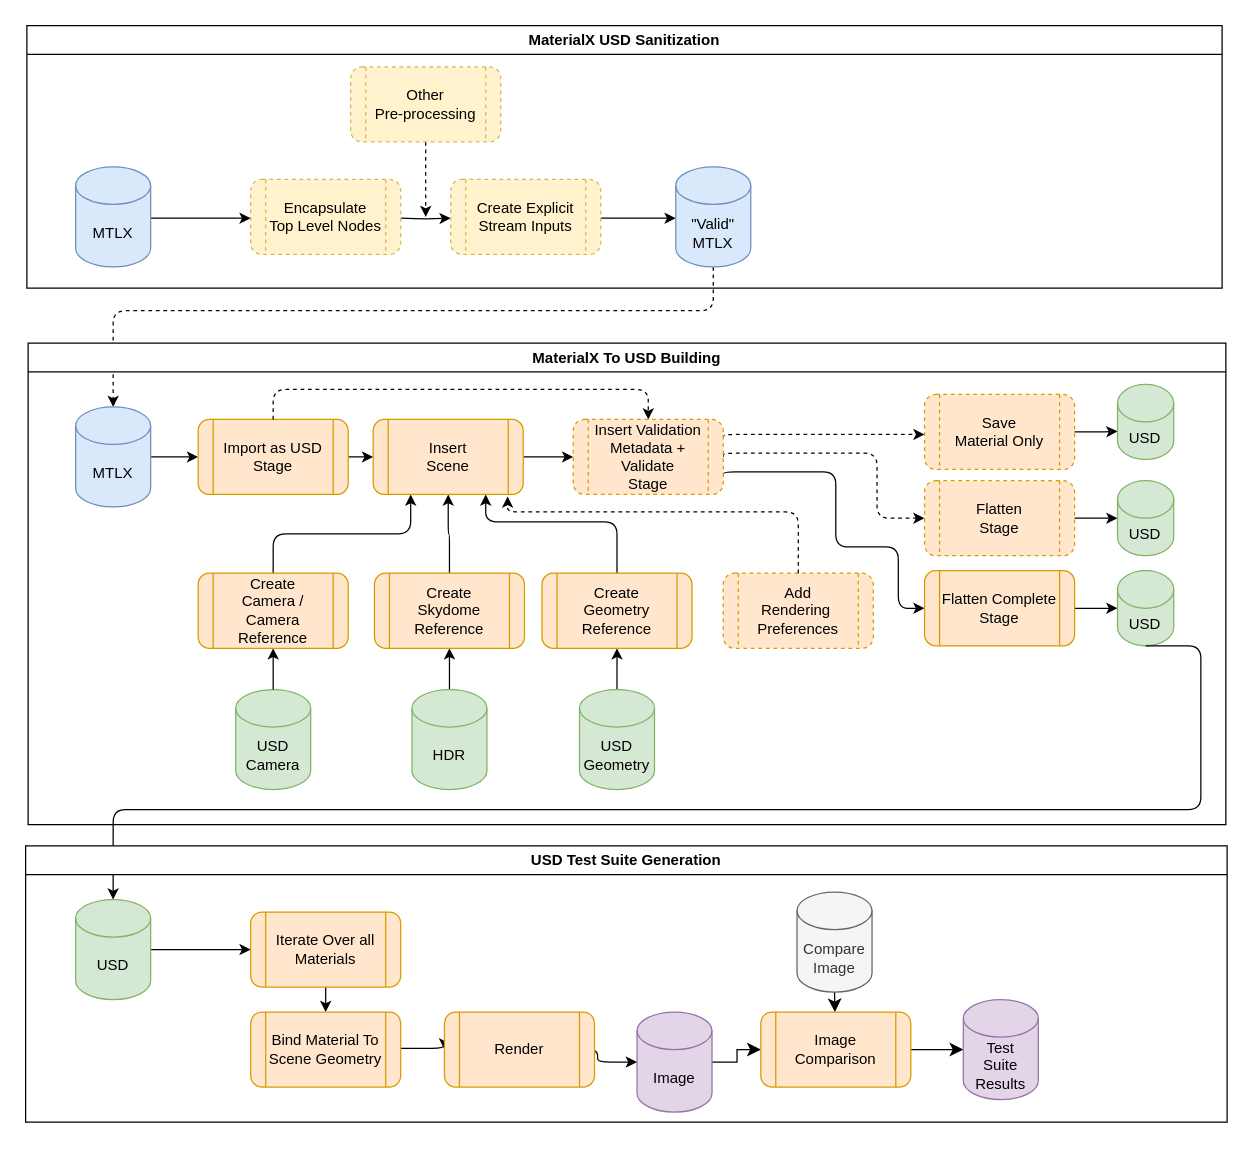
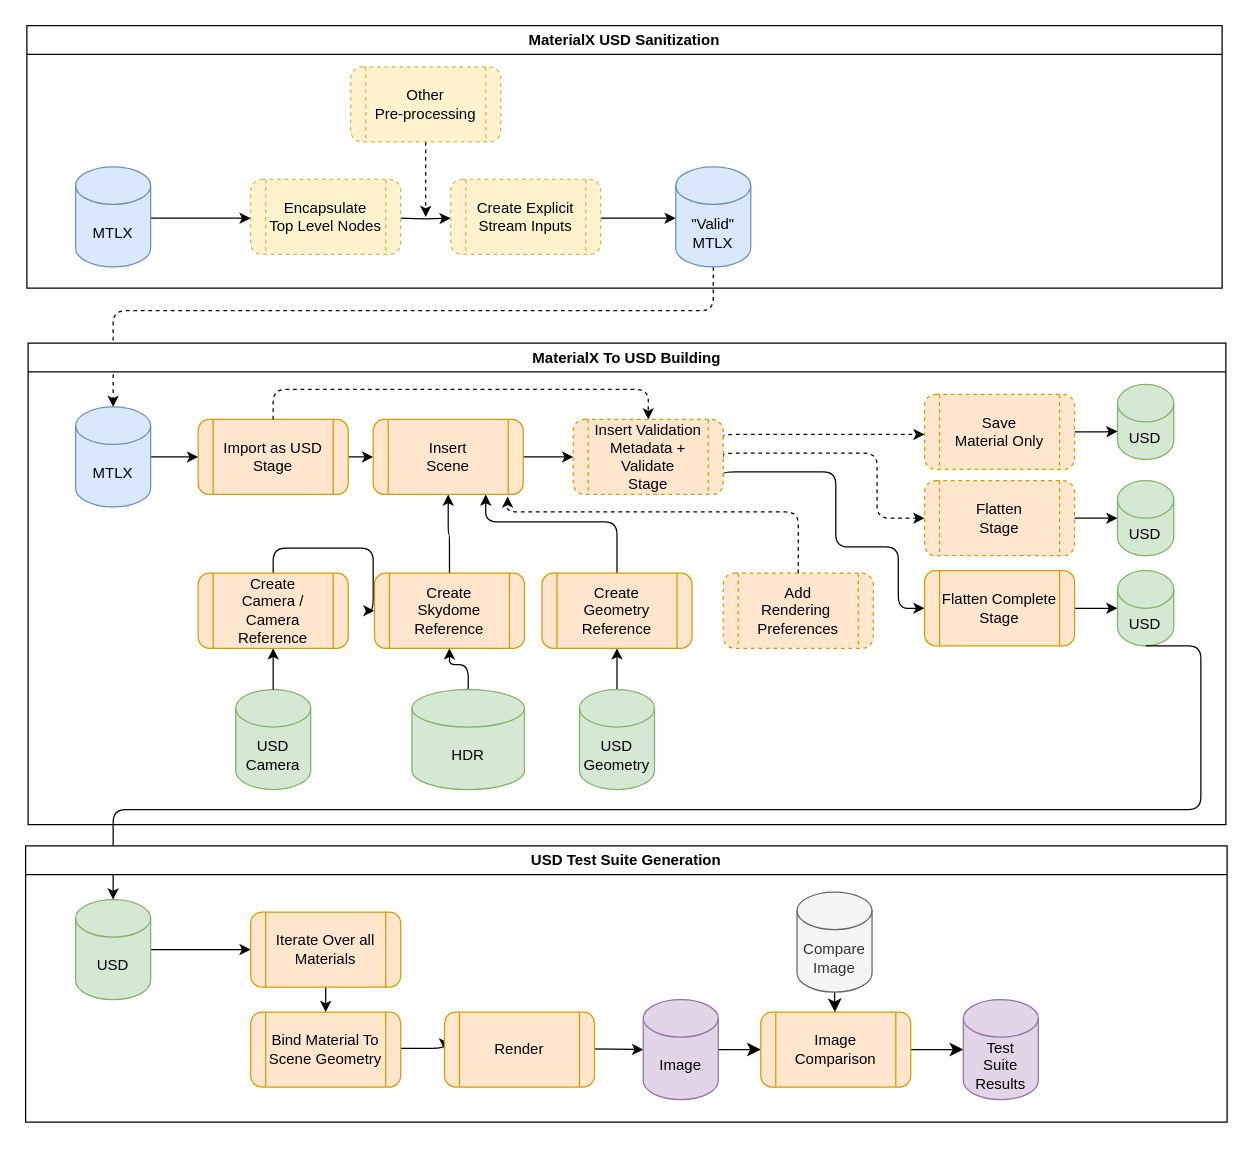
edge "Create Camera / Camera Reference" -> "Insert Scene": now "Create Camera / Camera Reference" -> "Create Skydome Reference"
node "HDR": size 75x100 -> 113x100
node "Image": moved (674, 1062) -> (681, 1049)
